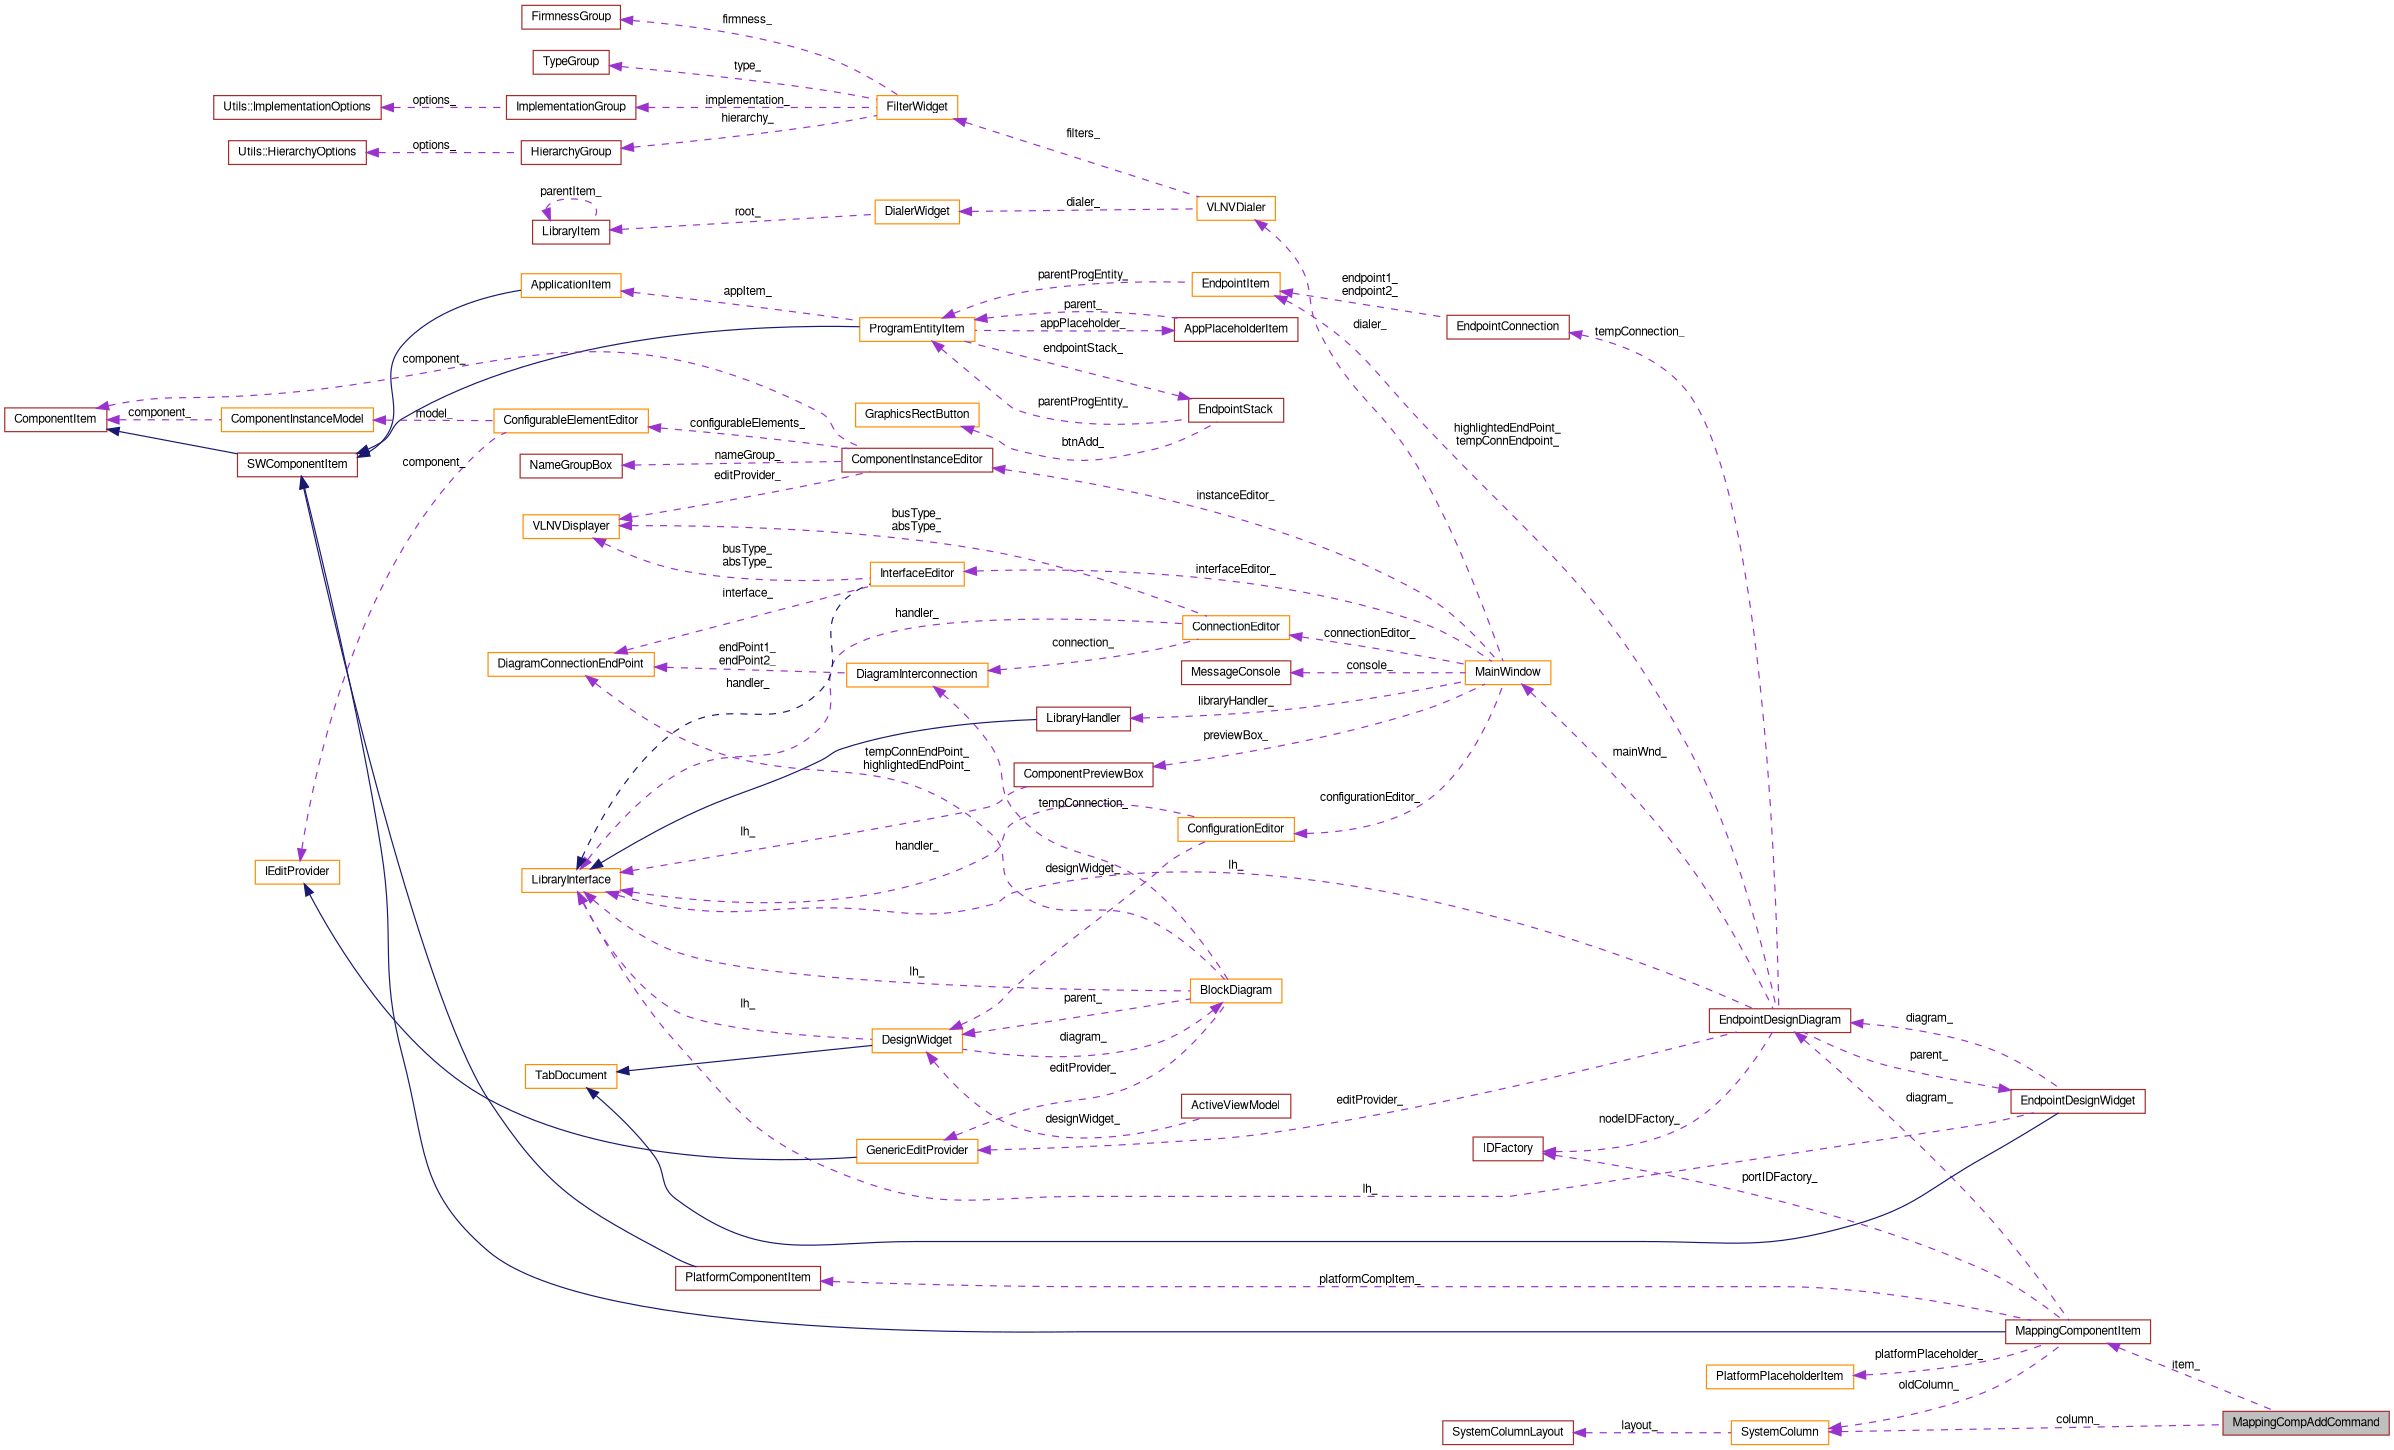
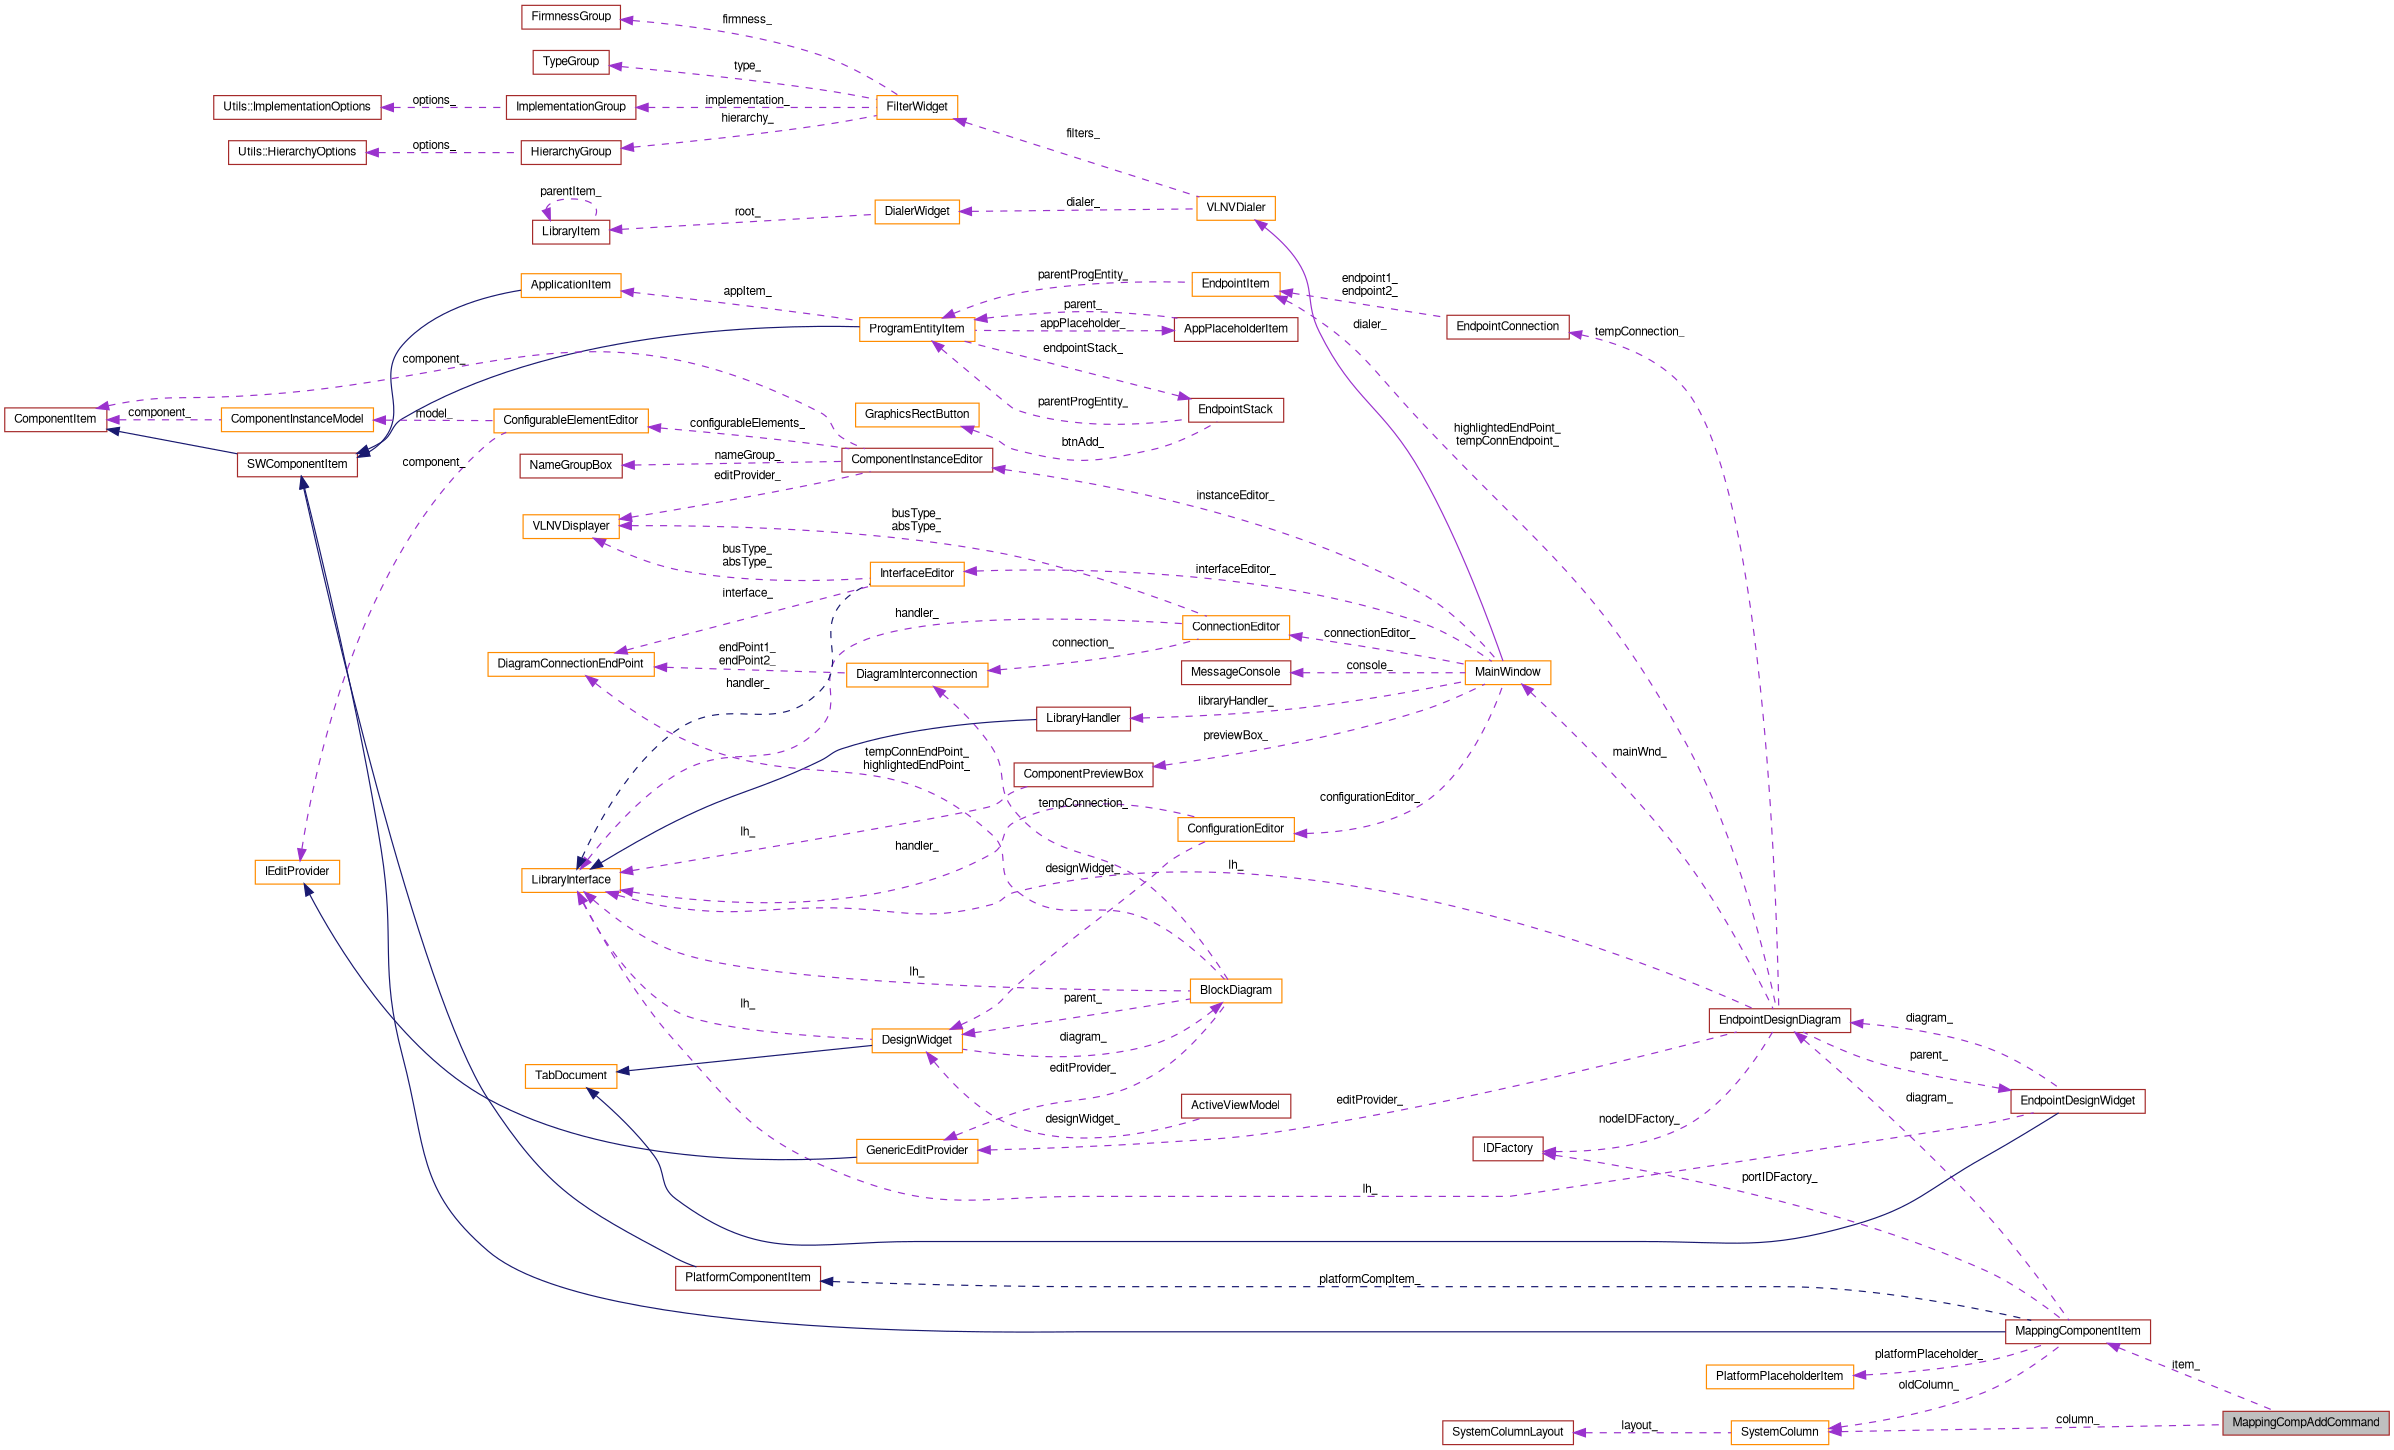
edge "MainWindow" -> "VLNVDialer": style dashed -> solid
edge "MappingComponentItem" -> "PlatformComponentItem": color darkorchid3 -> midnightblue
